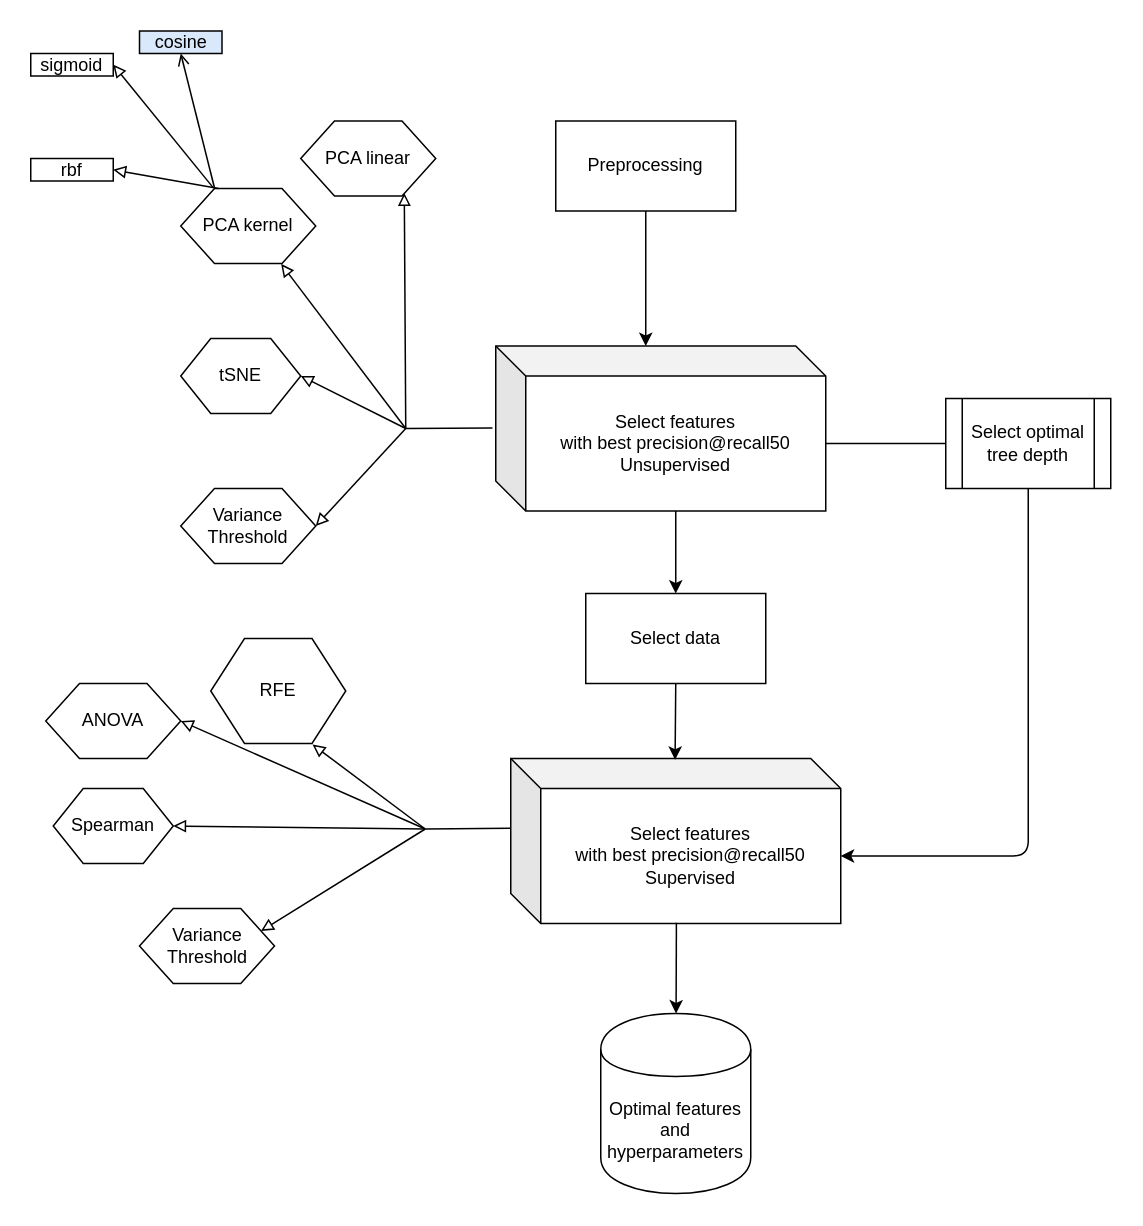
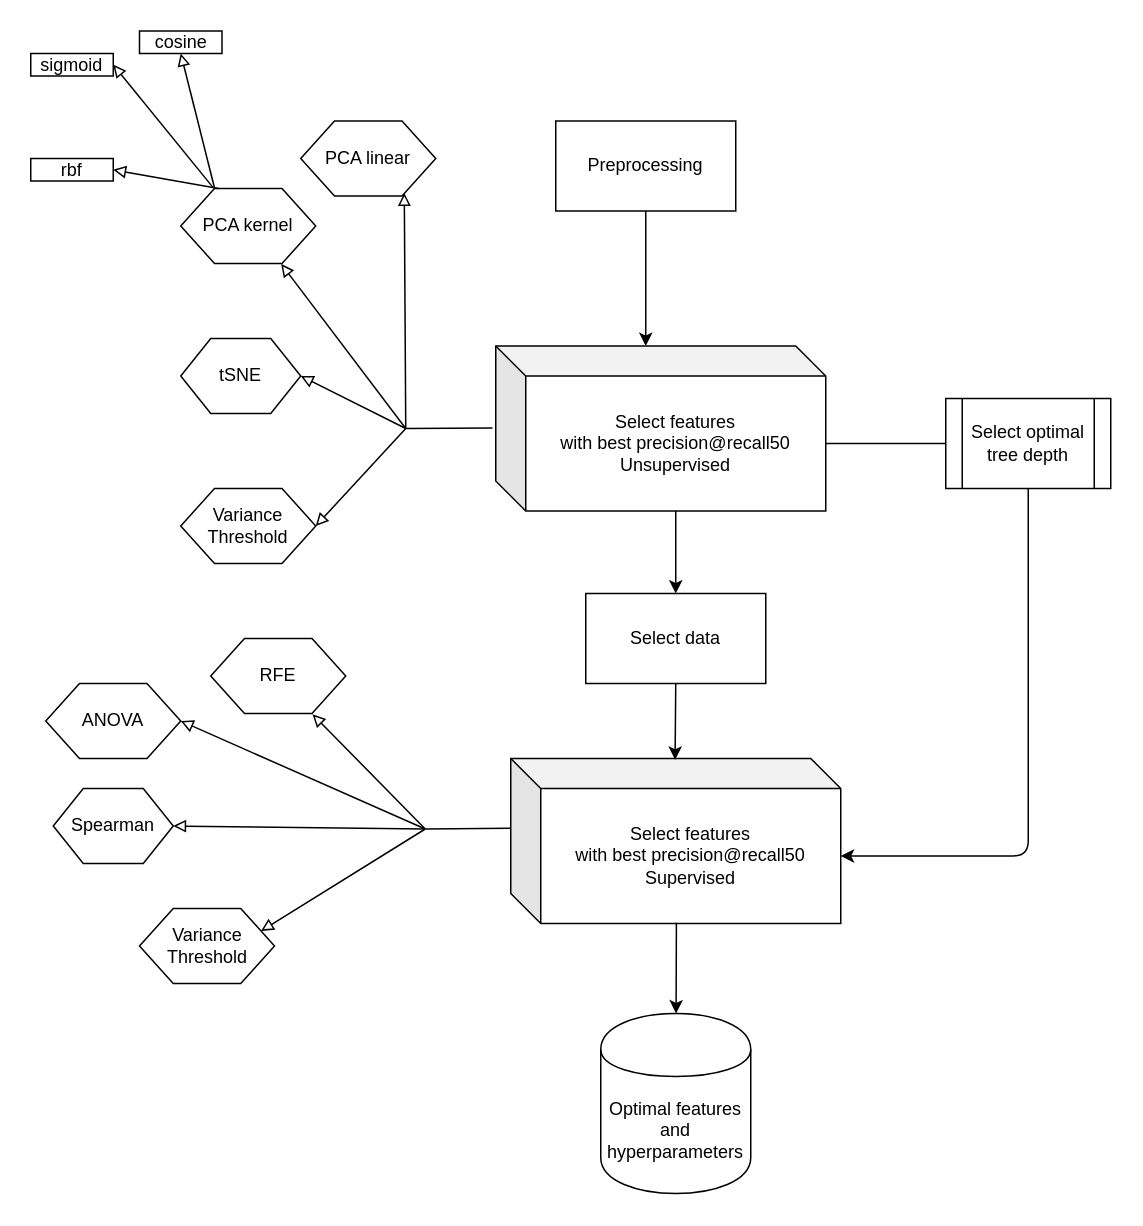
node "cosine": fillcolor #dae8fc -> #ffffff
edge "PCA kernel" -> "cosine": arrowhead open -> block
node "RFE": size 135x105 -> 135x75
